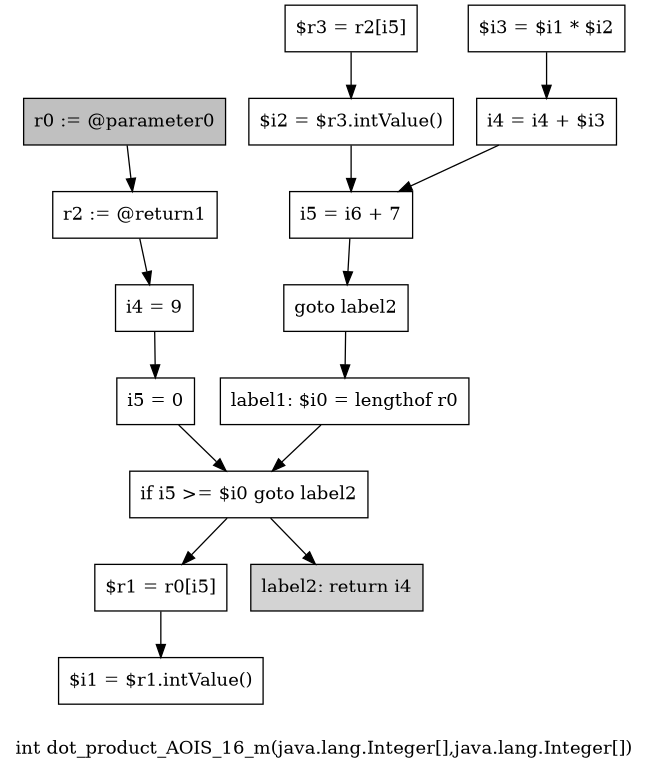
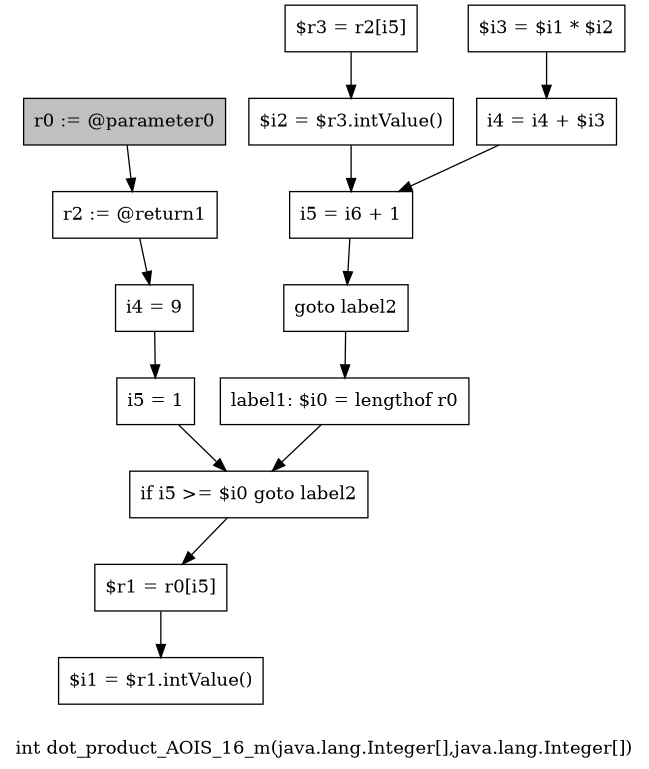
node "i5 = i6 + 7": label "i5 = i6 + 7" -> "i5 = i6 + 1"
node "i5 = 0": label "i5 = 0" -> "i5 = 1"
node "label2: return i4": removed
